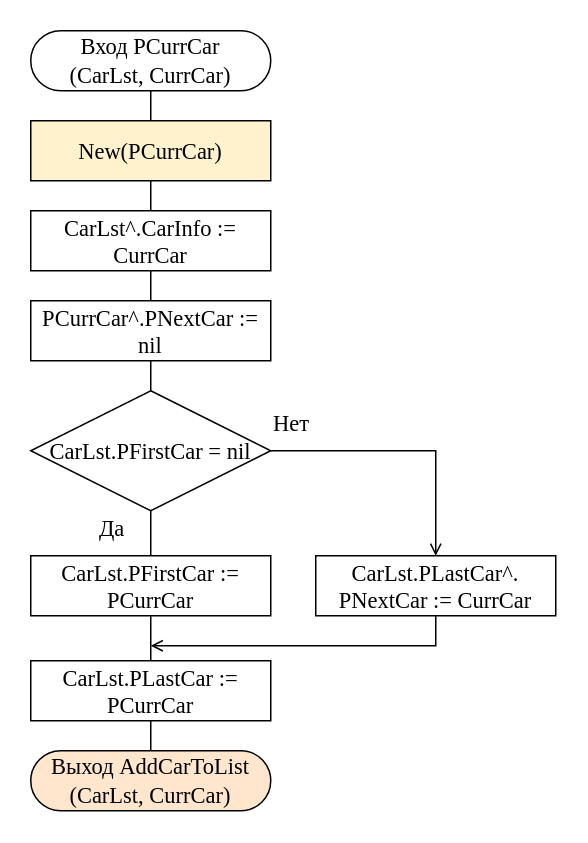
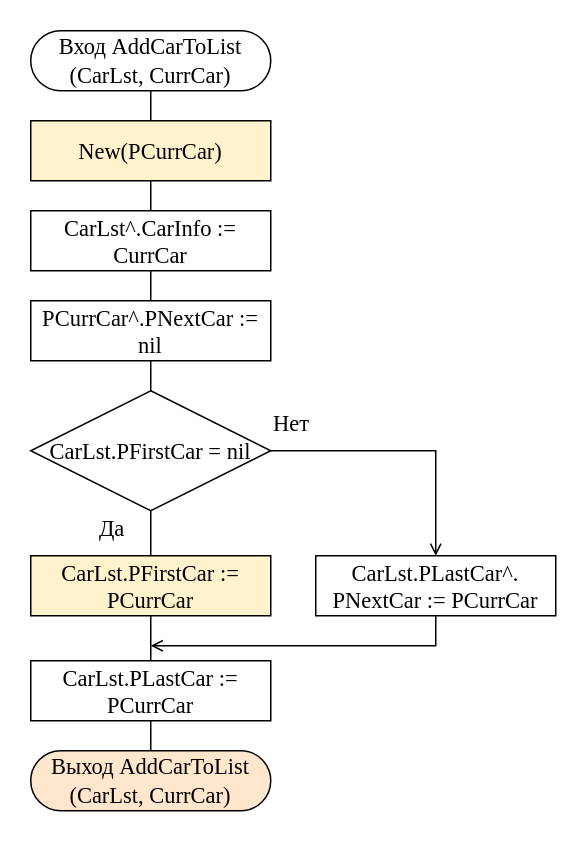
node "Вход PCurrCar(CarLst, CurrCar)": label "Вход PCurrCar(CarLst, CurrCar)" -> "Вход AddCarToList(CarLst, CurrCar)"
node "CarLst.PFirstCar := PCurrCar": fillcolor #ffffff -> #fff2cc
node "CarLst.PLastCar^. PNextCar := CurrCar": label "CarLst.PLastCar^. PNextCar := CurrCar" -> "CarLst.PLastCar^. PNextCar := PCurrCar"
